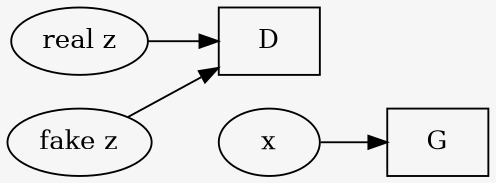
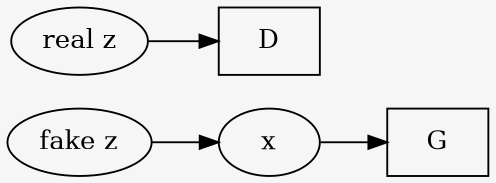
edge "fake z" -> "D": now "fake z" -> "x"
